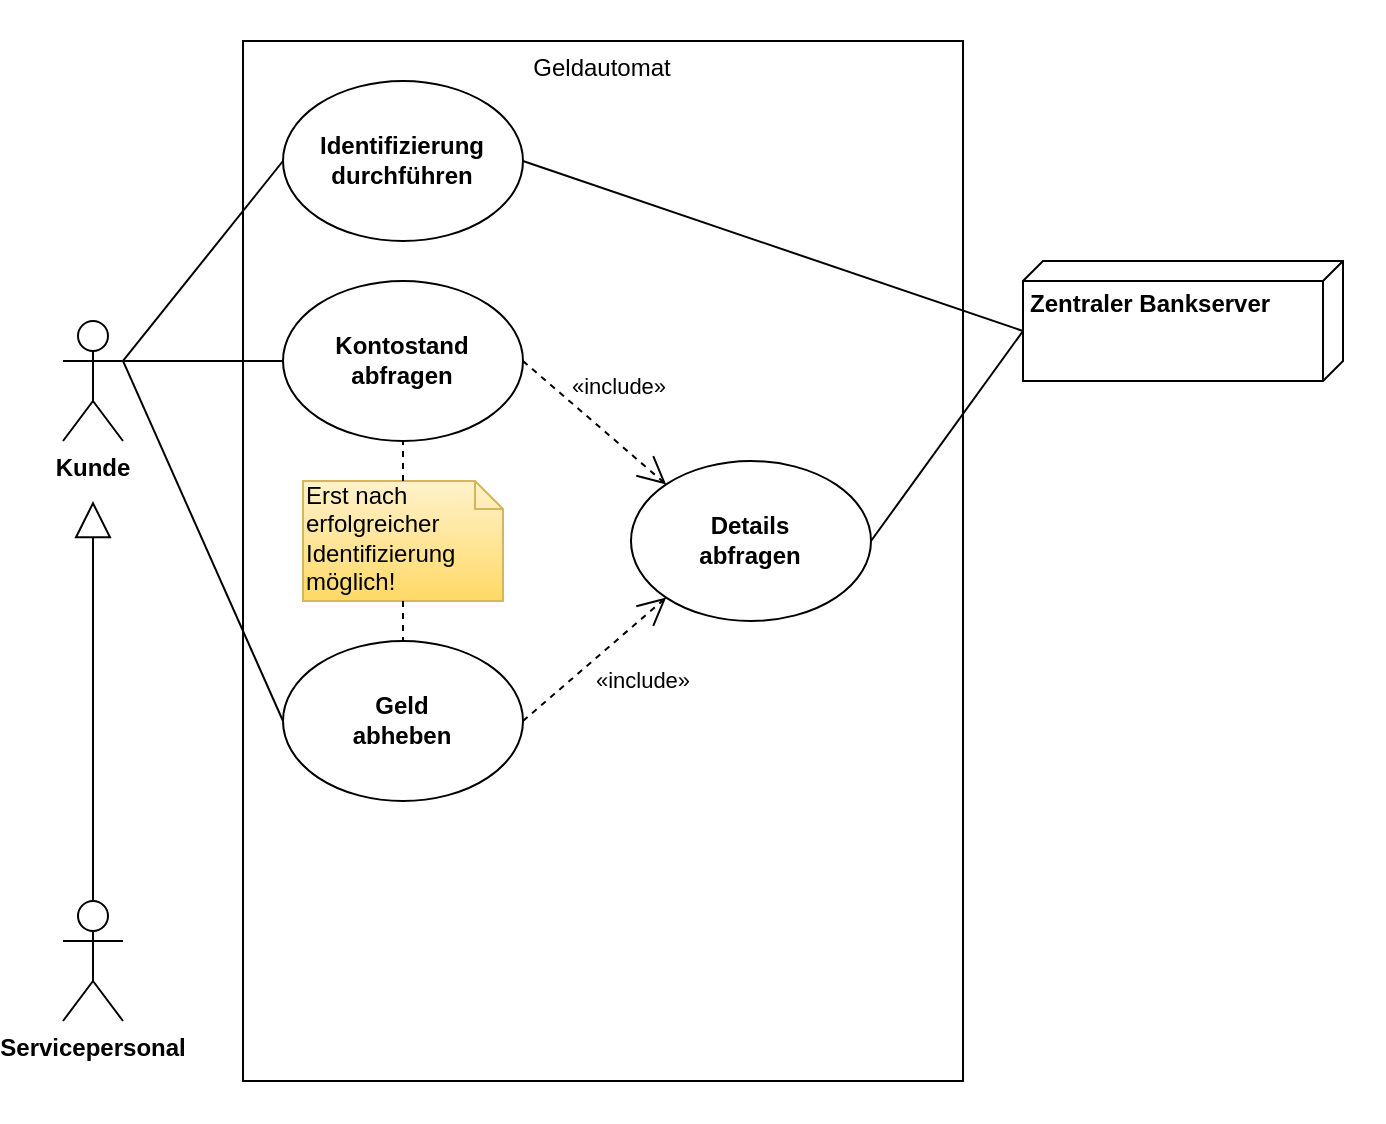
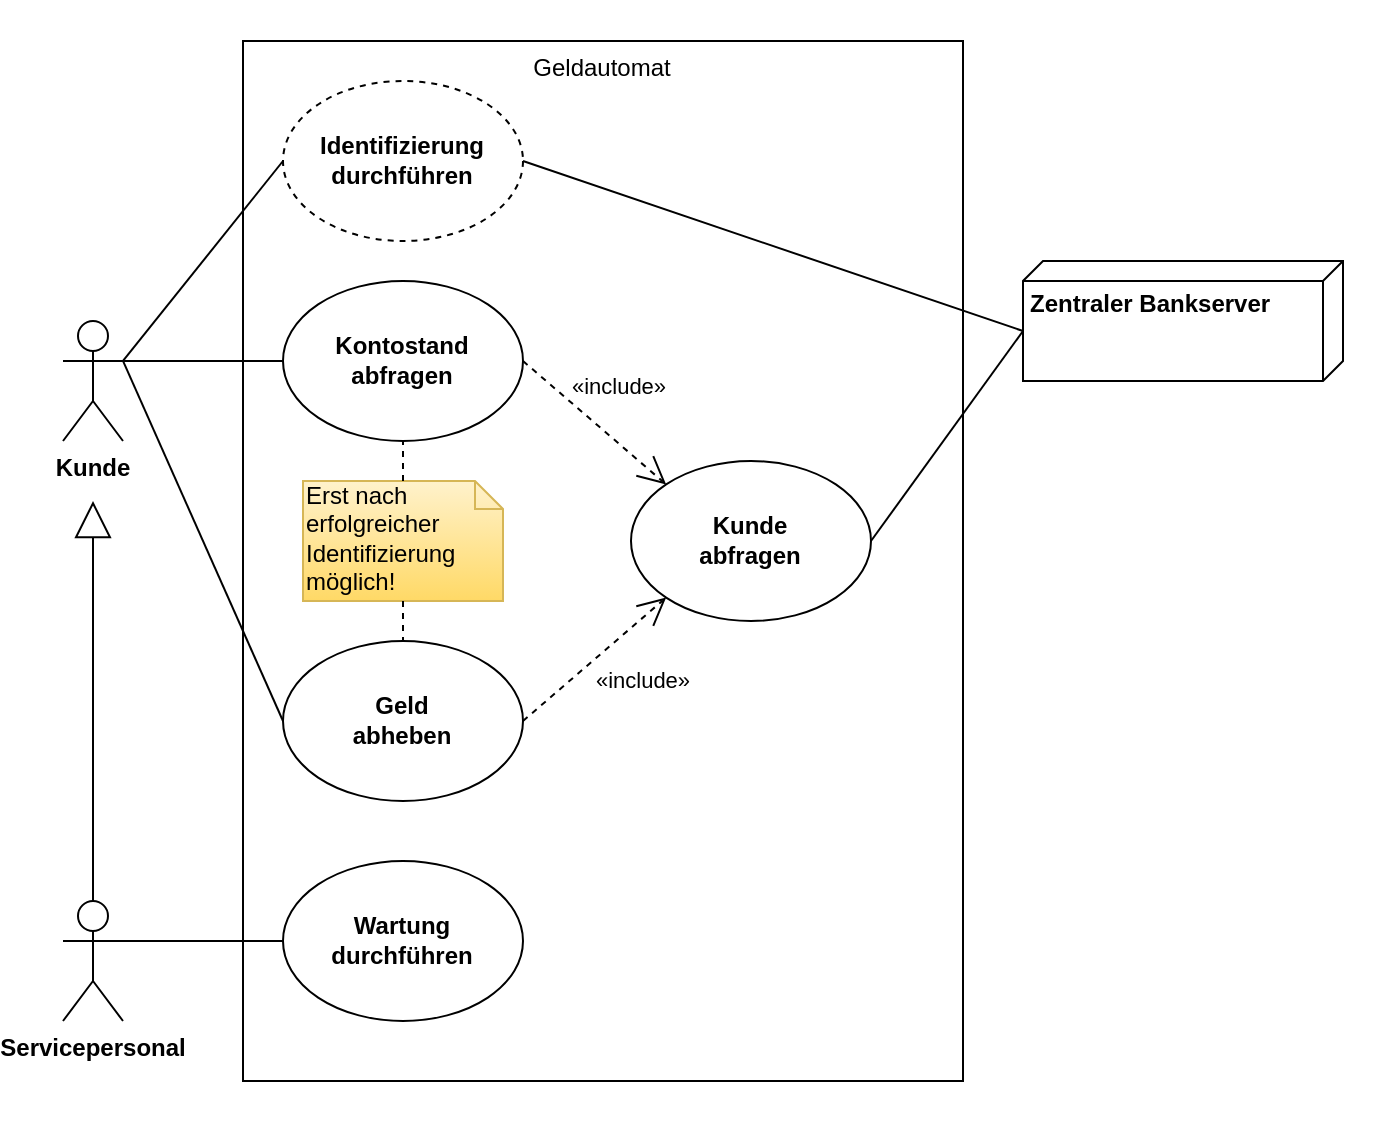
node "Identifizierung durchführen": style solid -> dashed
node "Details abfragen": label "Details abfragen" -> "Kunde abfragen"
edge "Wartung durchführen" -- "Servicepersonal": added
node "Wartung durchführen": added
